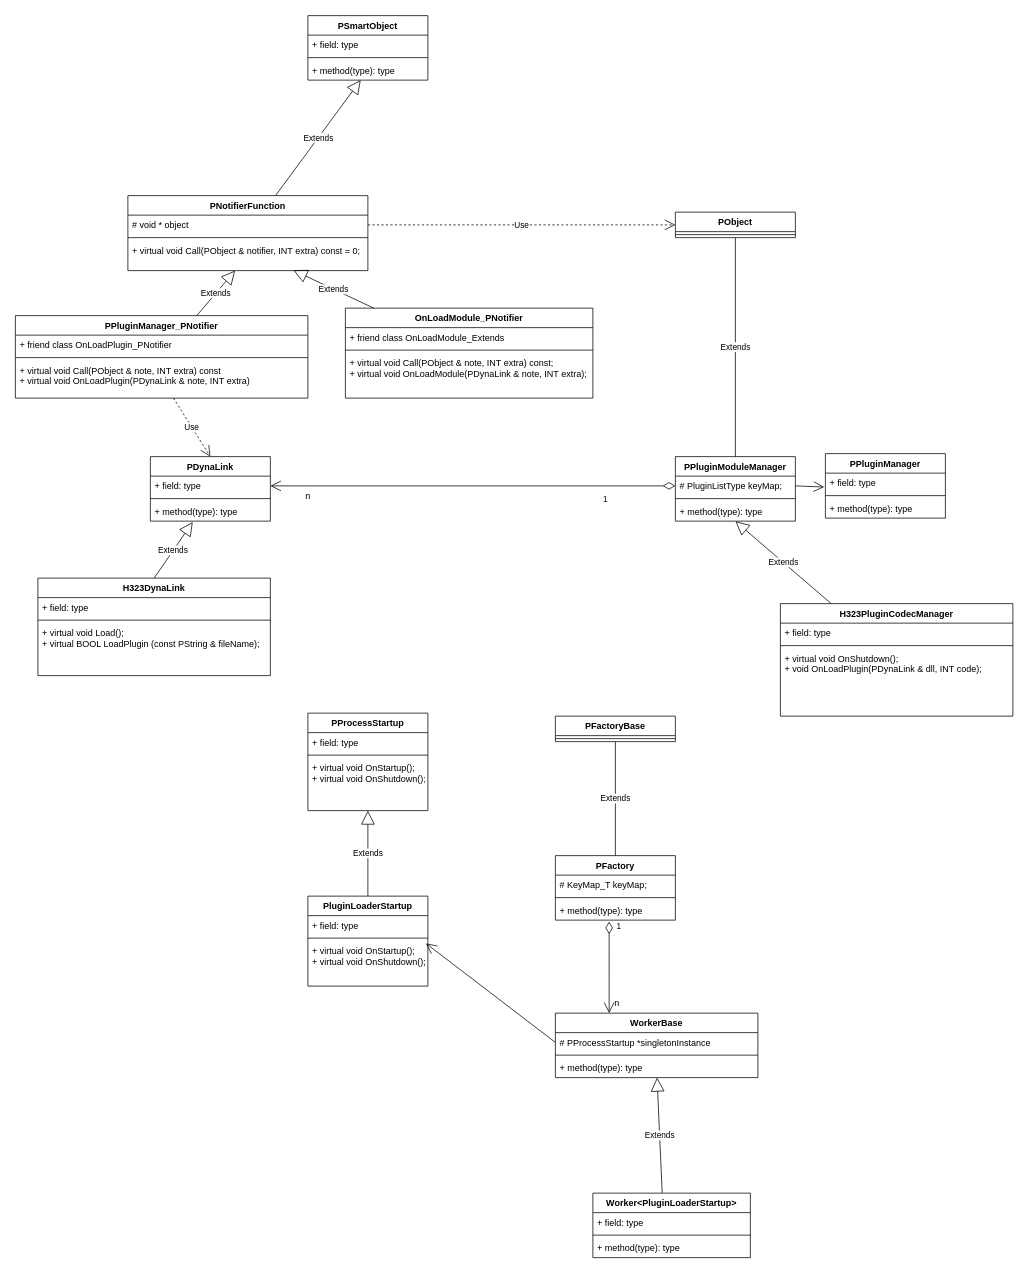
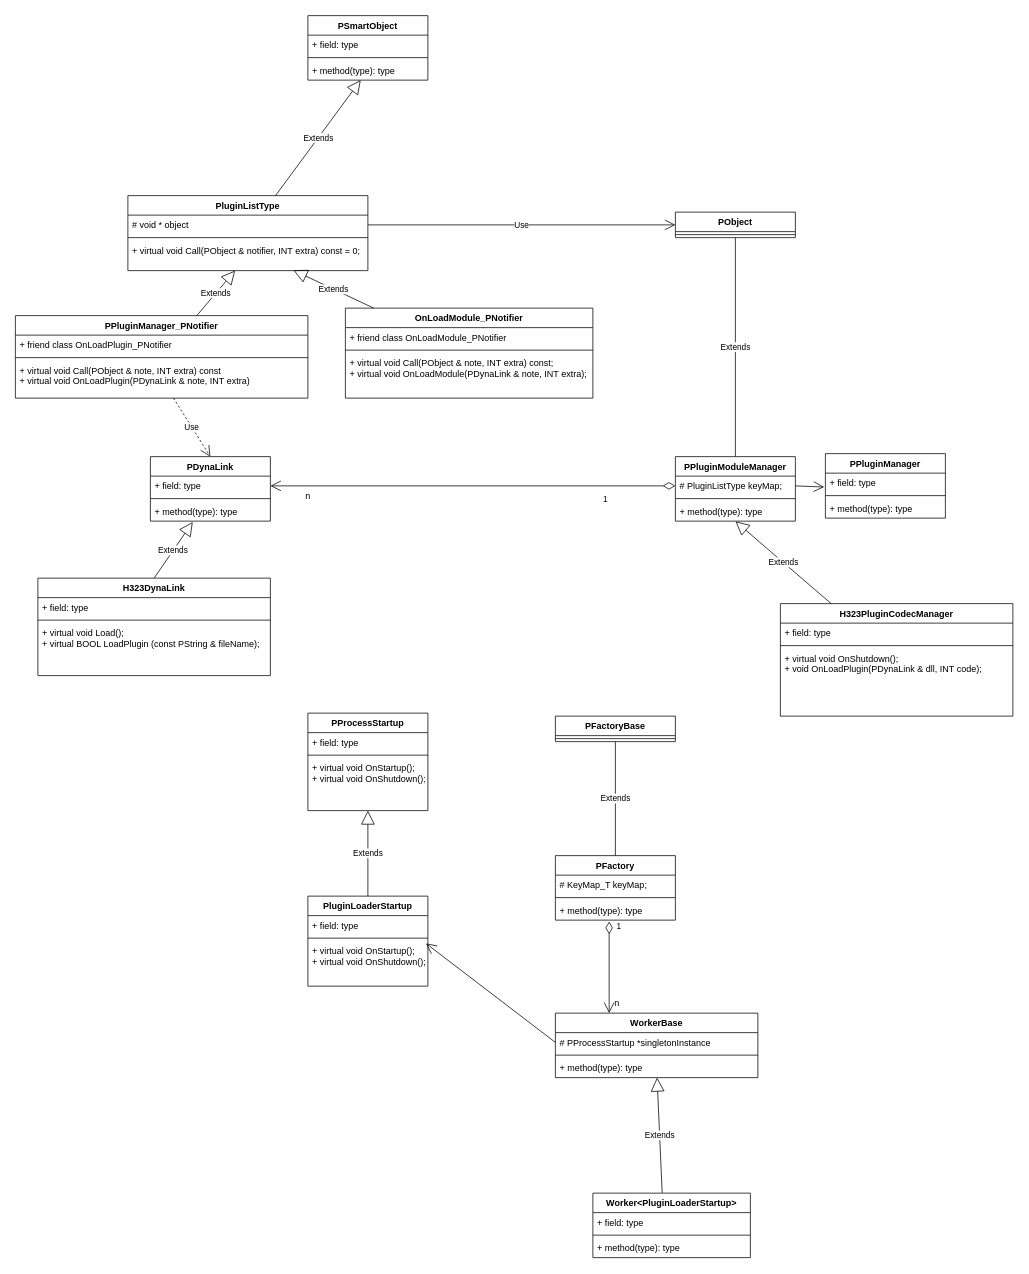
node "PNotifierFunction": label "PNotifierFunction" -> "PluginListType"
edge "# void * object" -> "PObject": style dashed -> solid
node "+ friend class OnLoadModule_Extends": label "+ friend class OnLoadModule_Extends" -> "+ friend class OnLoadModule_PNotifier"
